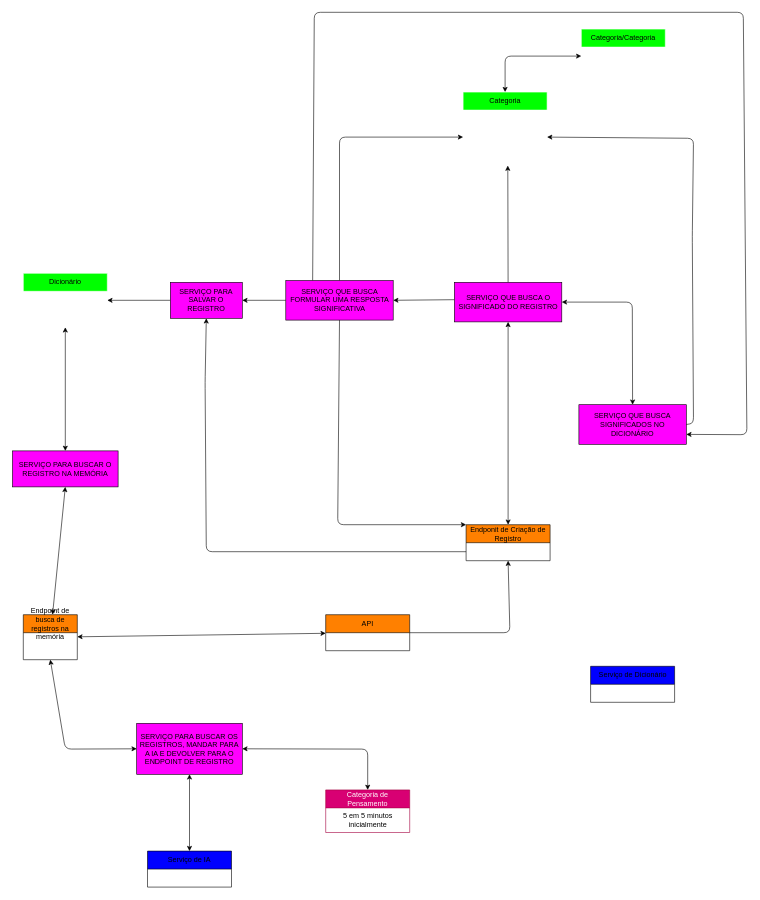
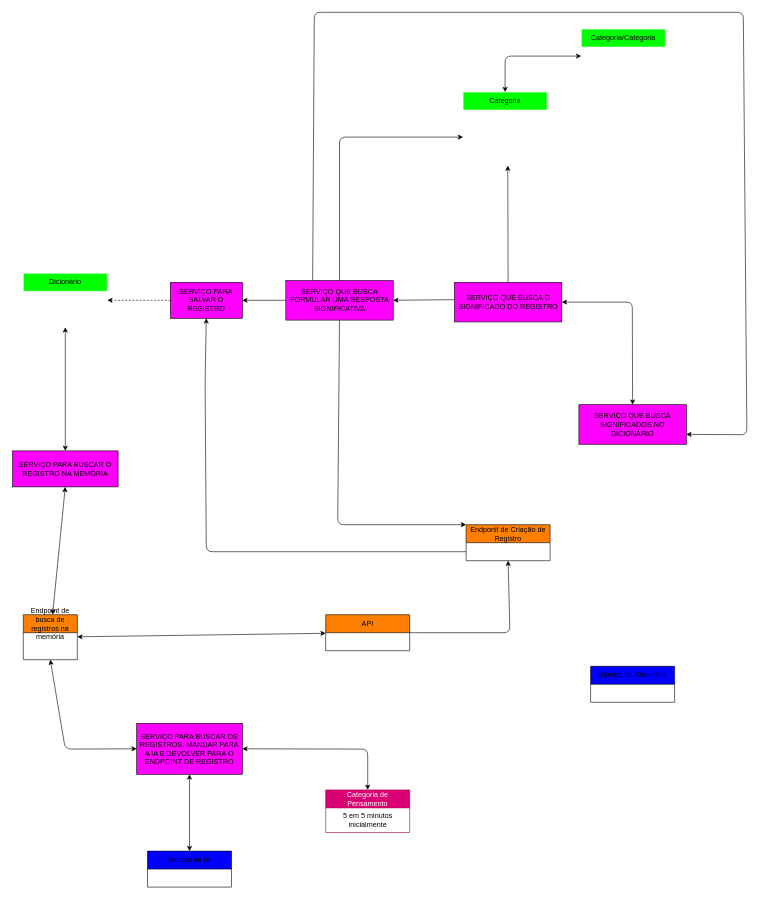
edge "SERVIÇO QUE BUSCA SIGNIFICADOS NO DICIONÁRIO" -> "inicialmente": removed
edge "SERVIÇO PARA SALVAR O REGISTRO" -> "registro": style solid -> dashed
edge "SERVIÇO QUE BUSCA O SIGNIFICADO DO REGISTRO" -- "Endponit de Criação de Registro": removed
